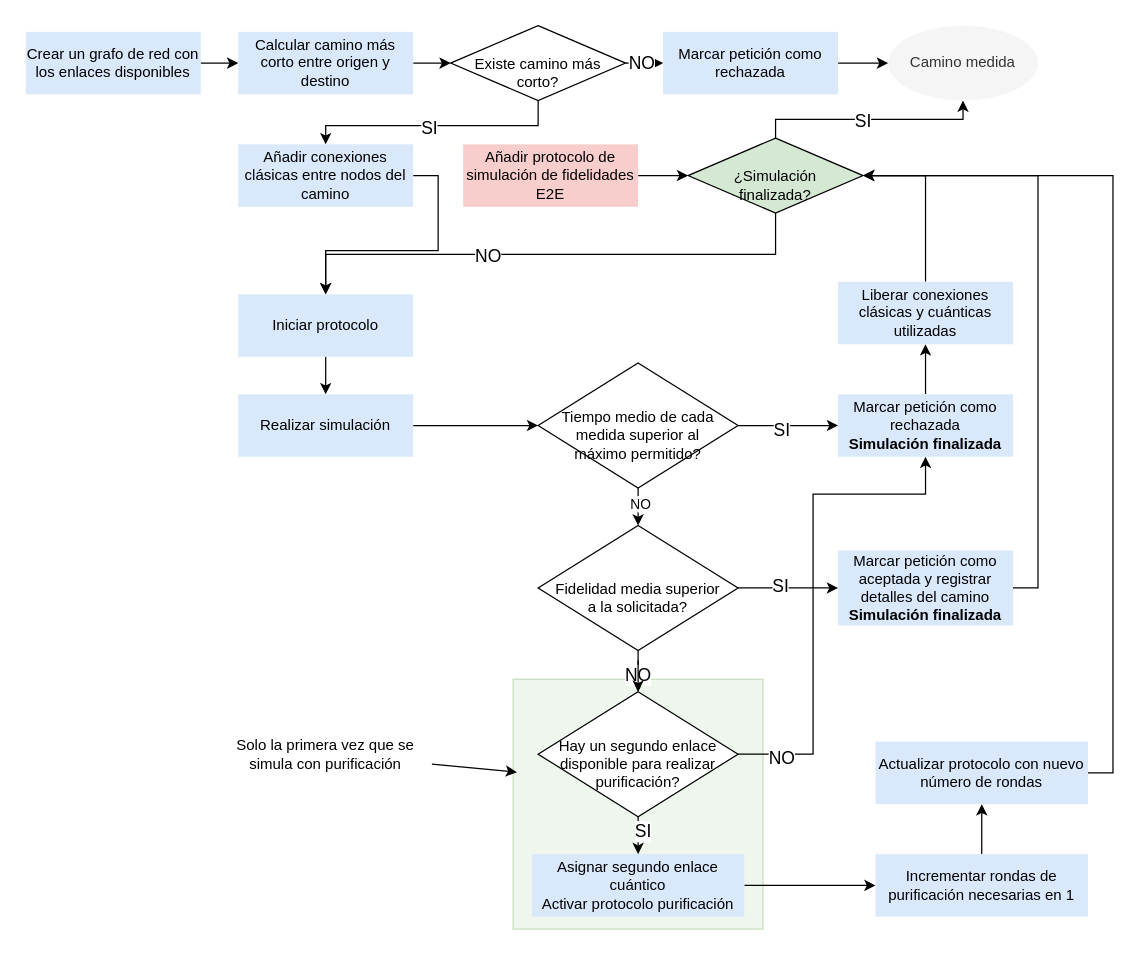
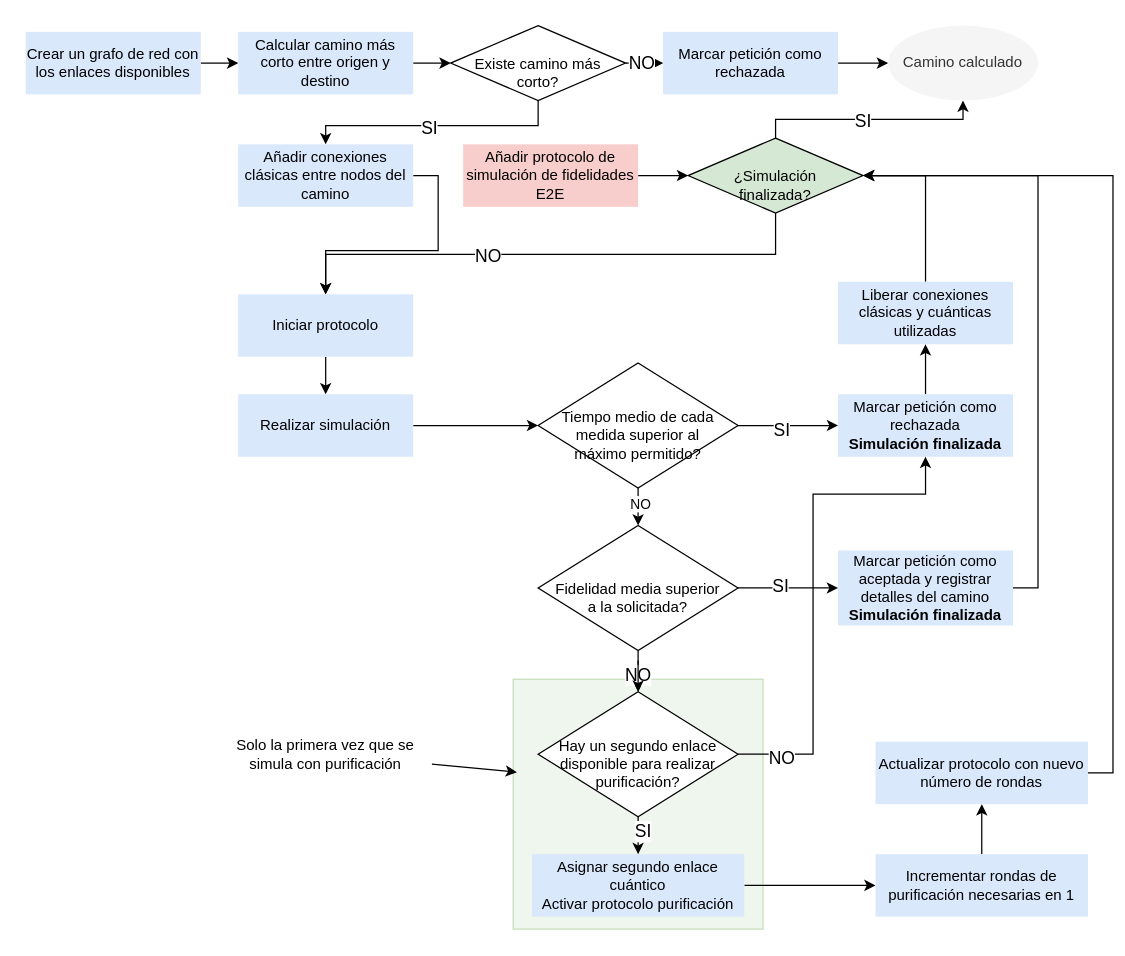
node "Camino medida": label "Camino medida" -> "Camino calculado"
